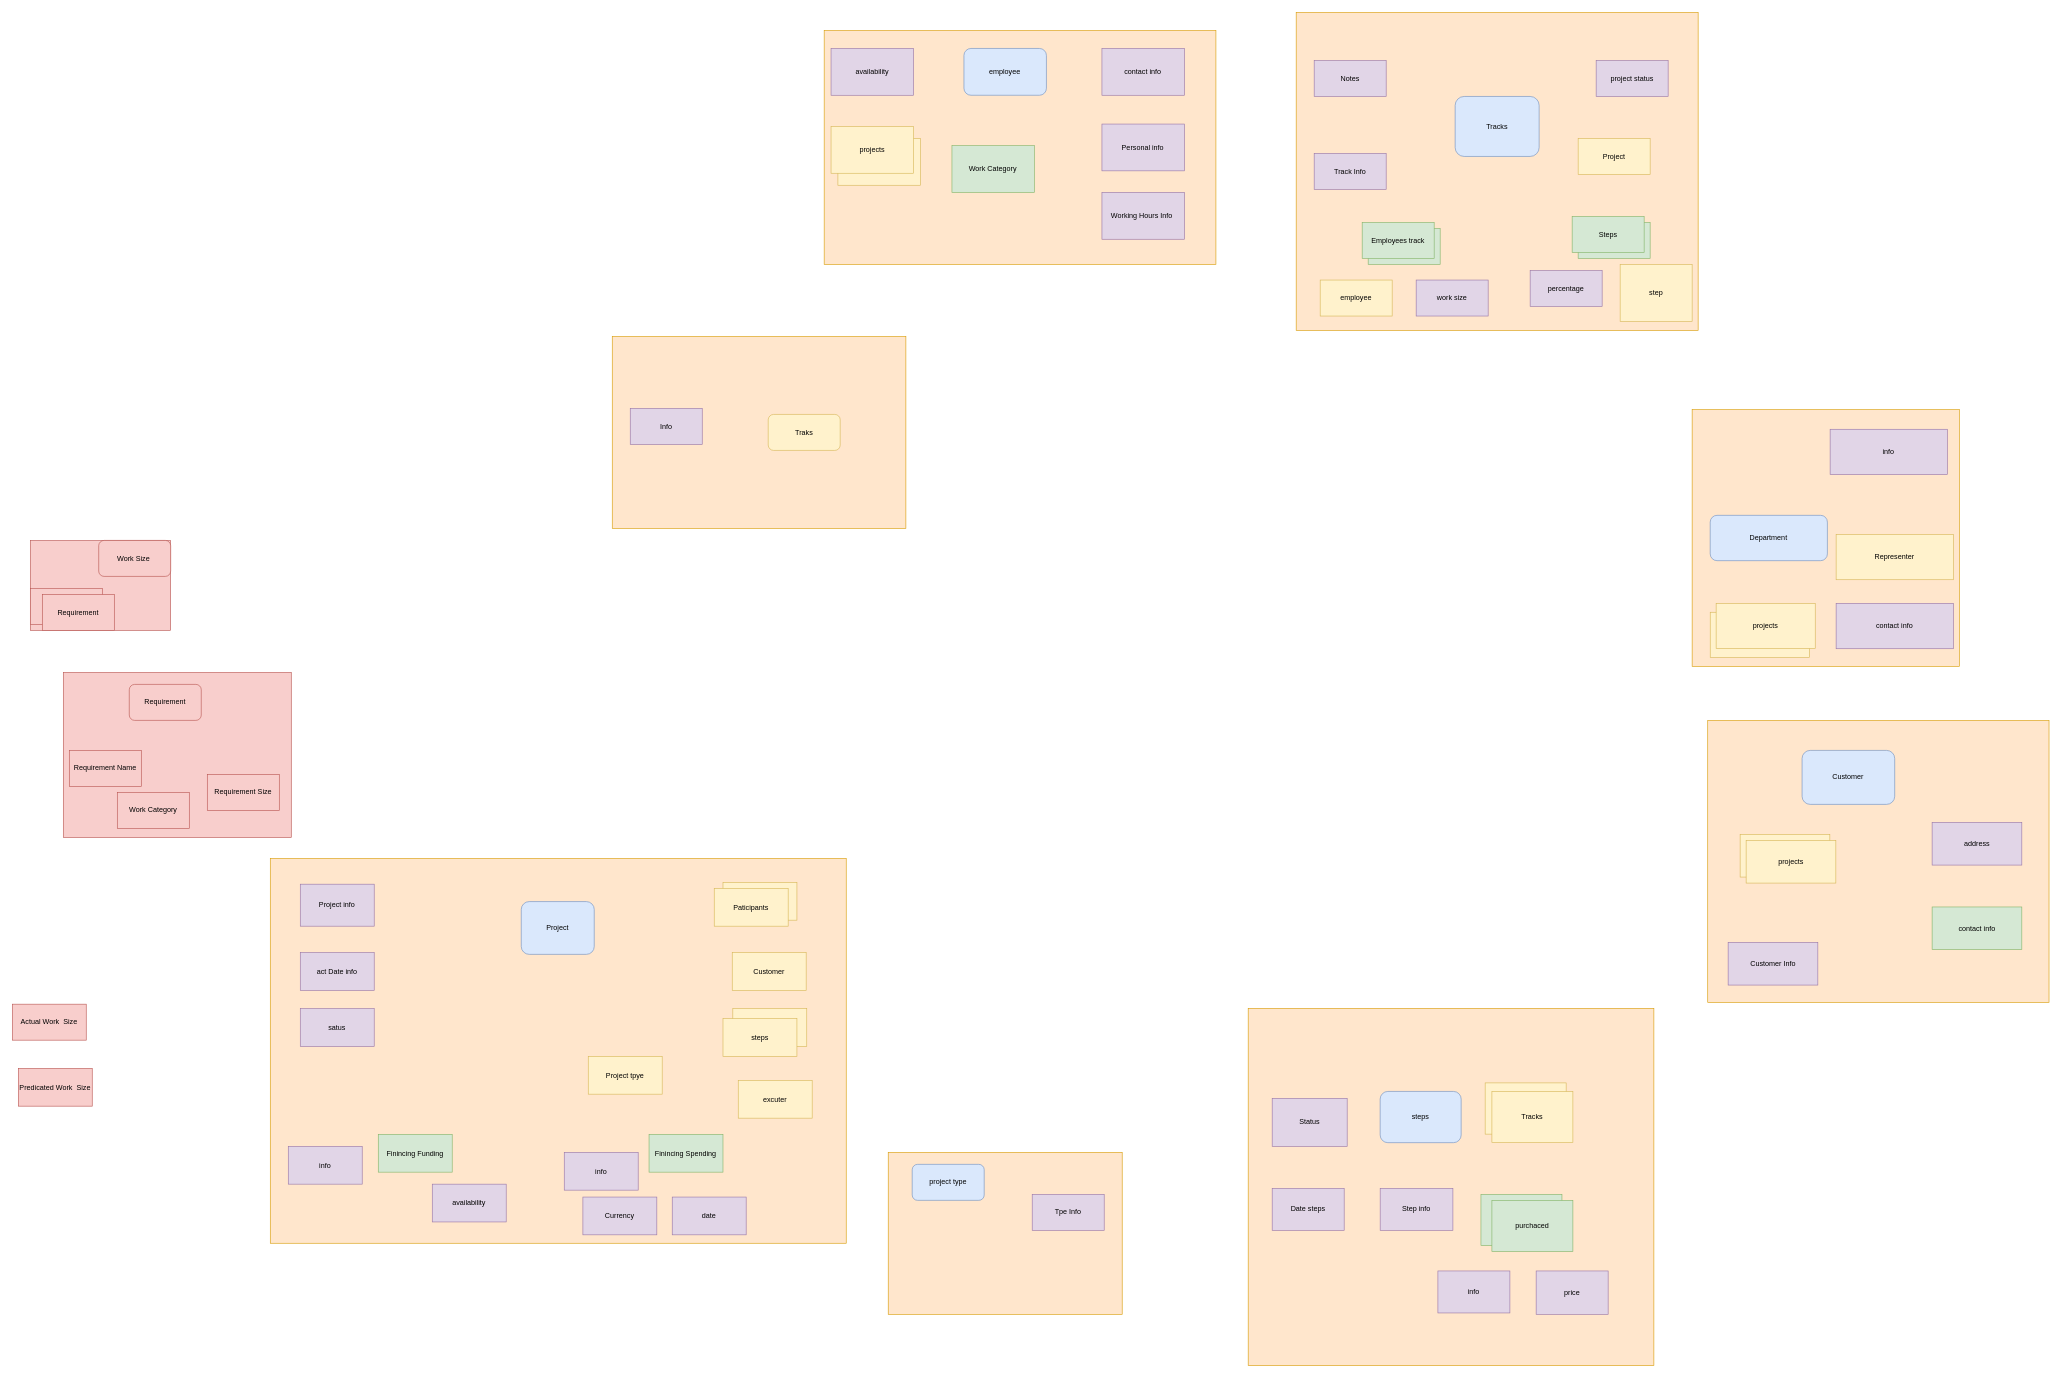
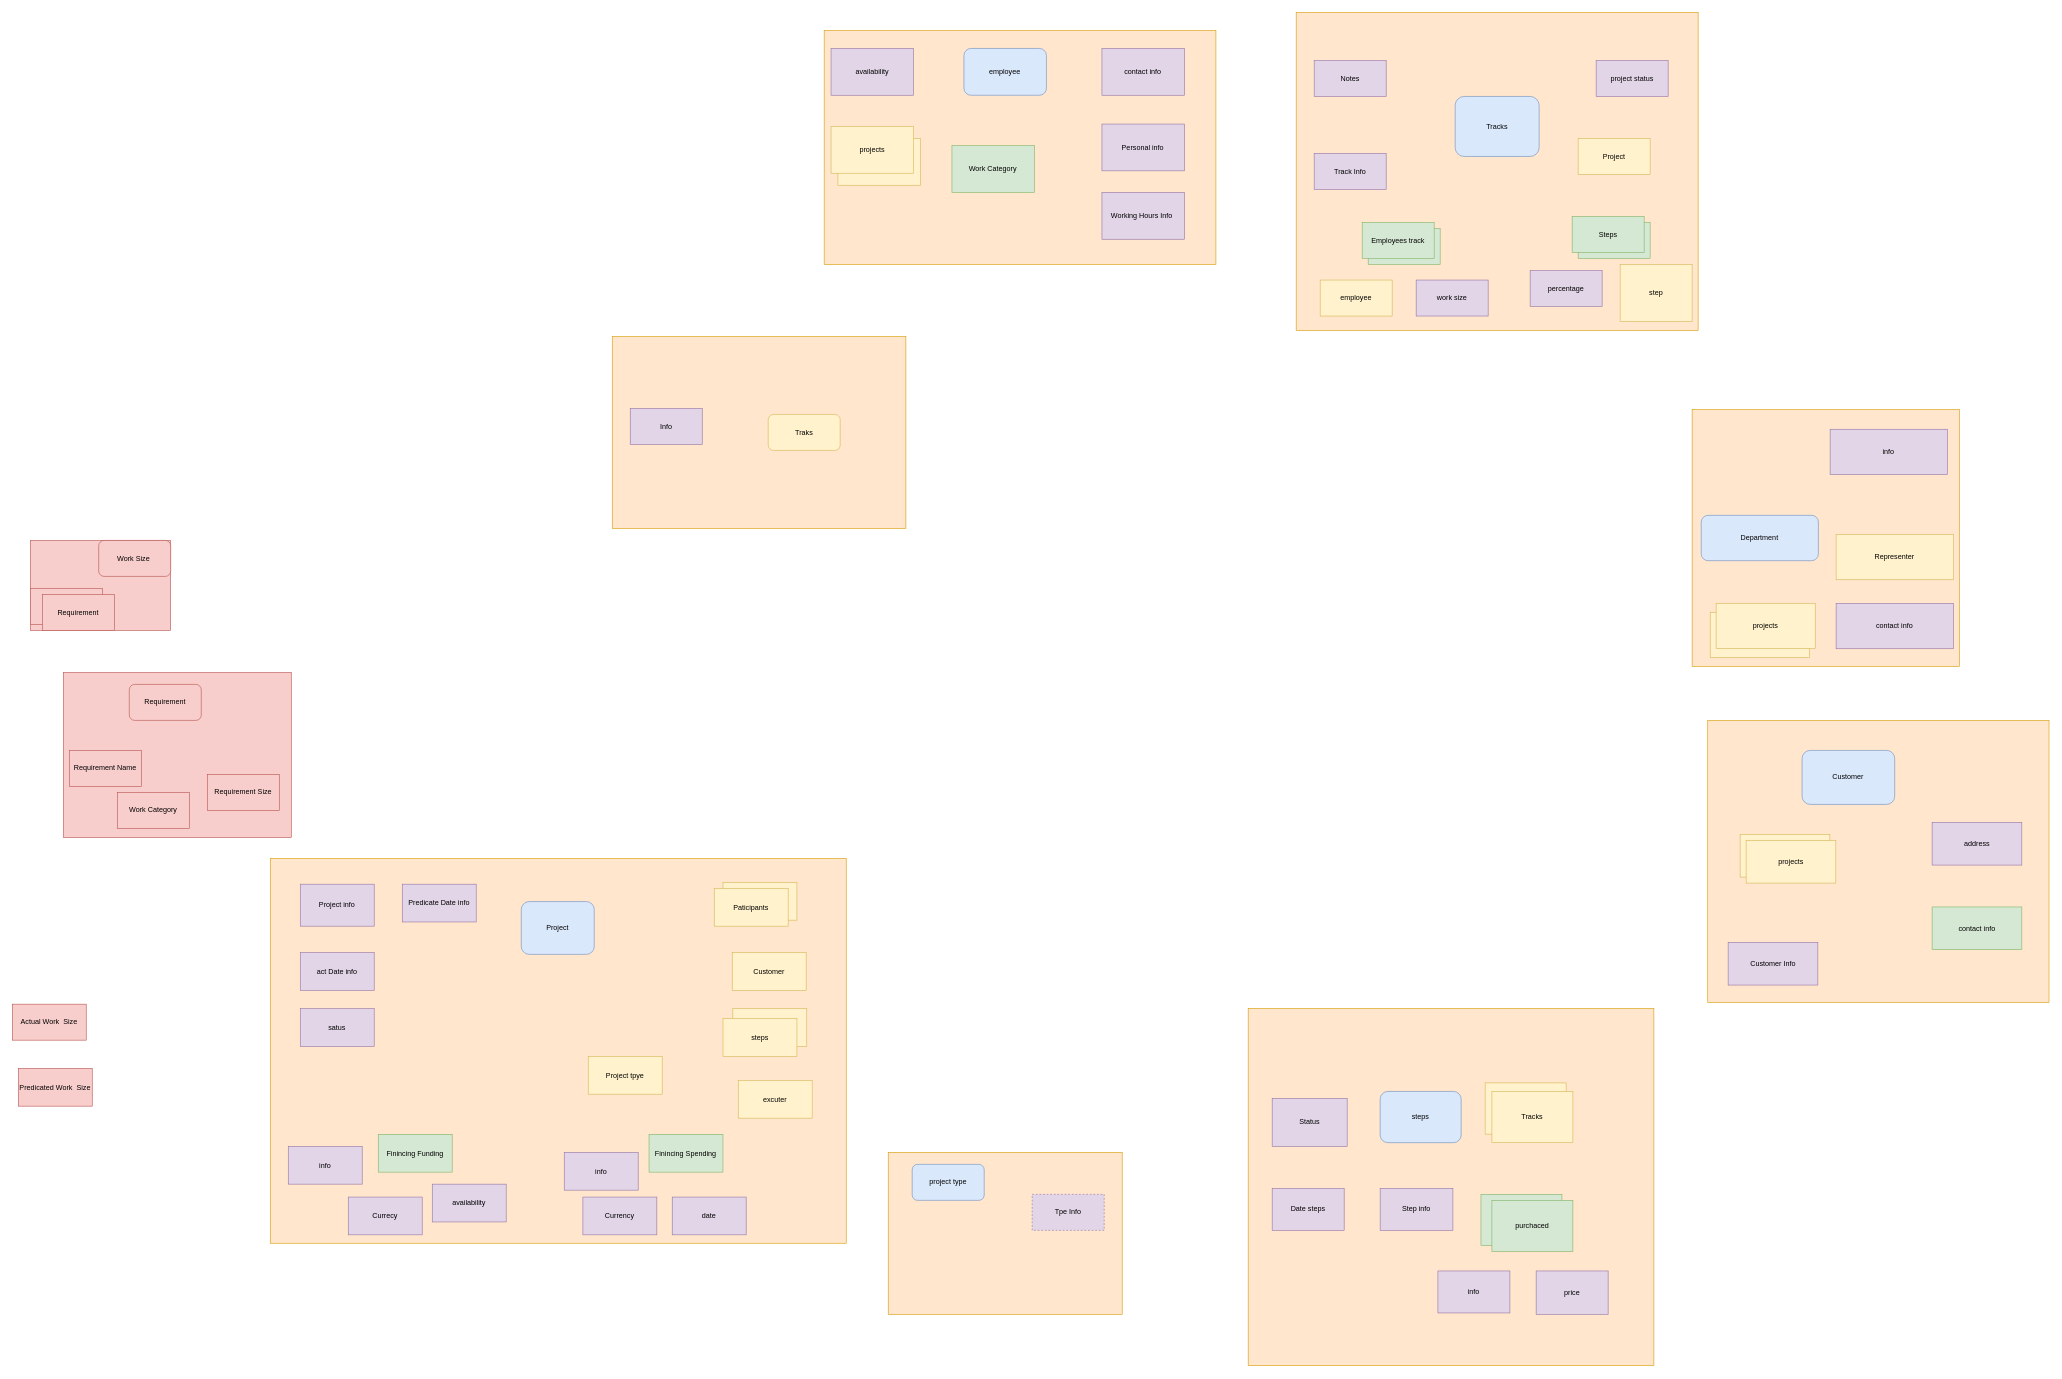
node "Department": moved (1769, 538) -> (1760, 538)
node "Predicate Date info": added
node "Tpe Info": style solid -> dashed
node "Currecy": added
